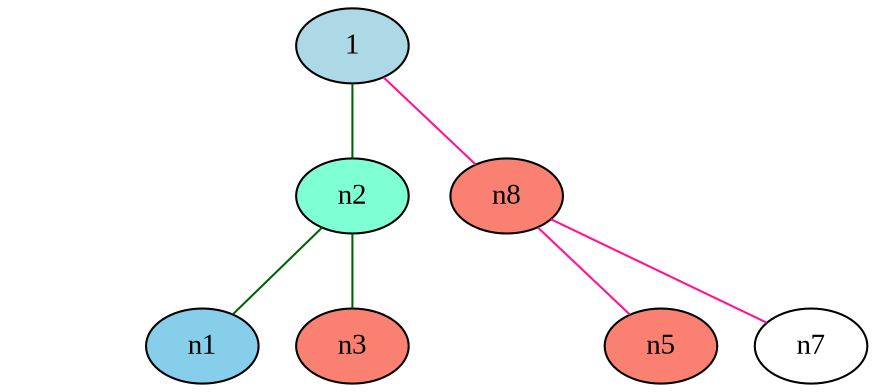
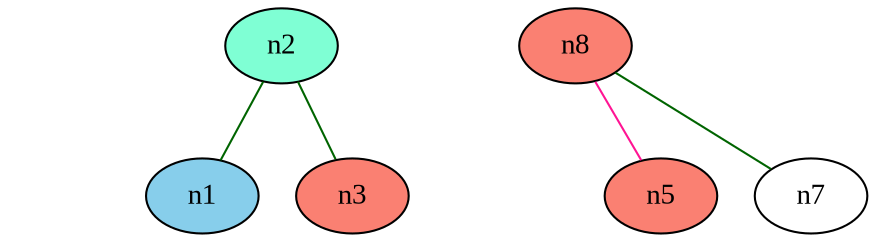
node "1": removed
edge "n8" -- "n7": color deeppink -> darkgreen
